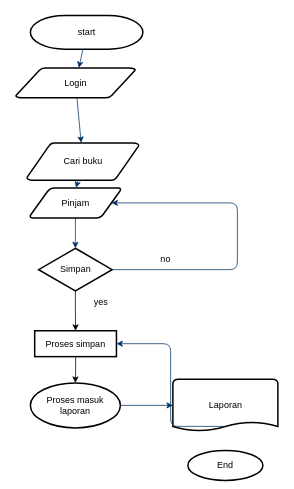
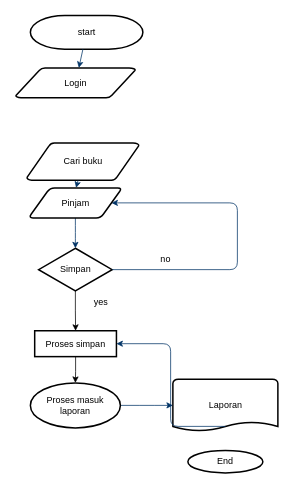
edge "Login" -> "Cari buku": removed
node "End": size 75x30 -> 75x23
